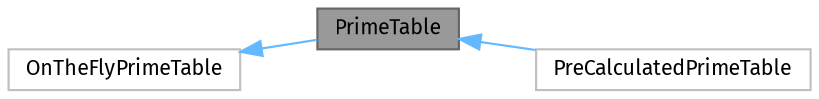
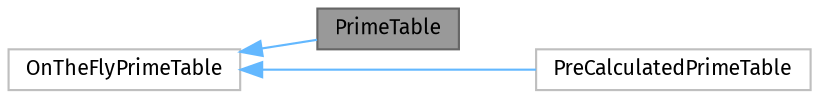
edge "PreCalculatedPrimeTable" -> "PrimeTable": now "PreCalculatedPrimeTable" -> "OnTheFlyPrimeTable"
